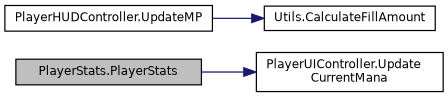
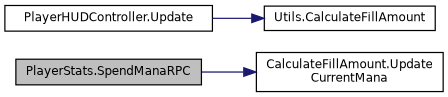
node "PlayerHUDController.UpdateMP": label "PlayerHUDController.UpdateMP" -> "PlayerHUDController.Update"
node "PlayerStats.PlayerStats": label "PlayerStats.PlayerStats" -> "PlayerStats.SpendManaRPC"
node "PlayerUIController.Update CurrentMana": label "PlayerUIController.Update CurrentMana" -> "CalculateFillAmount.Update CurrentMana"
